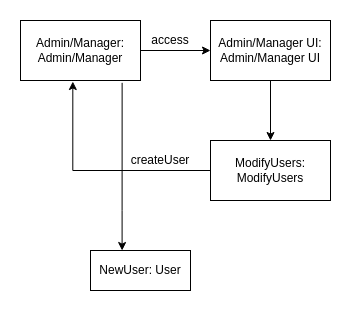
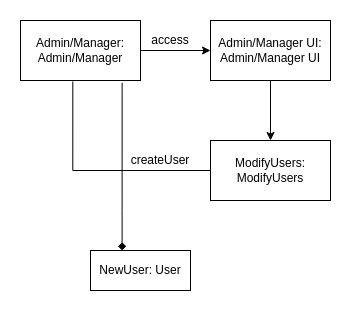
edge "ModifyUsers: ModifyUsers" -> "Admin/Manager: Admin/Manager": arrowhead classic -> none
edge "Admin/Manager: Admin/Manager" -> "NewUser: User": arrowhead classic -> diamond
